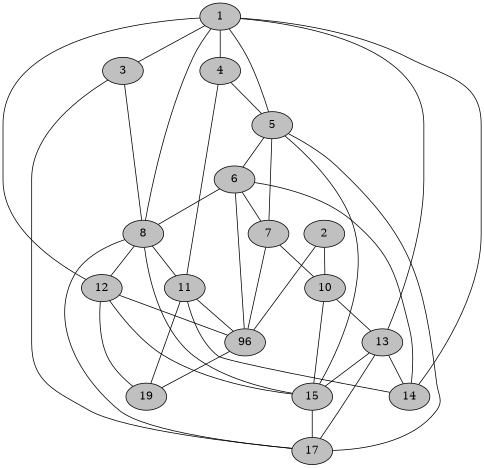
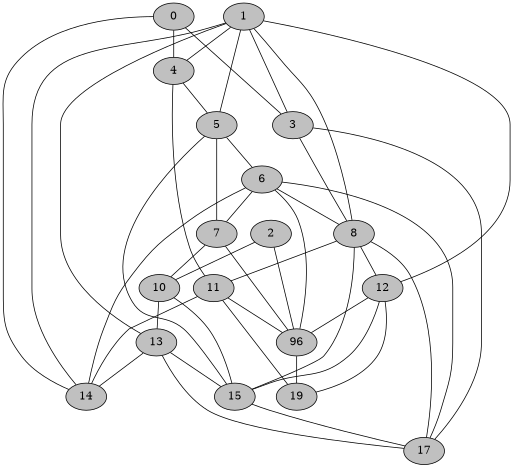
node "0": added
edge "5" -- "17": now "6" -- "17"
